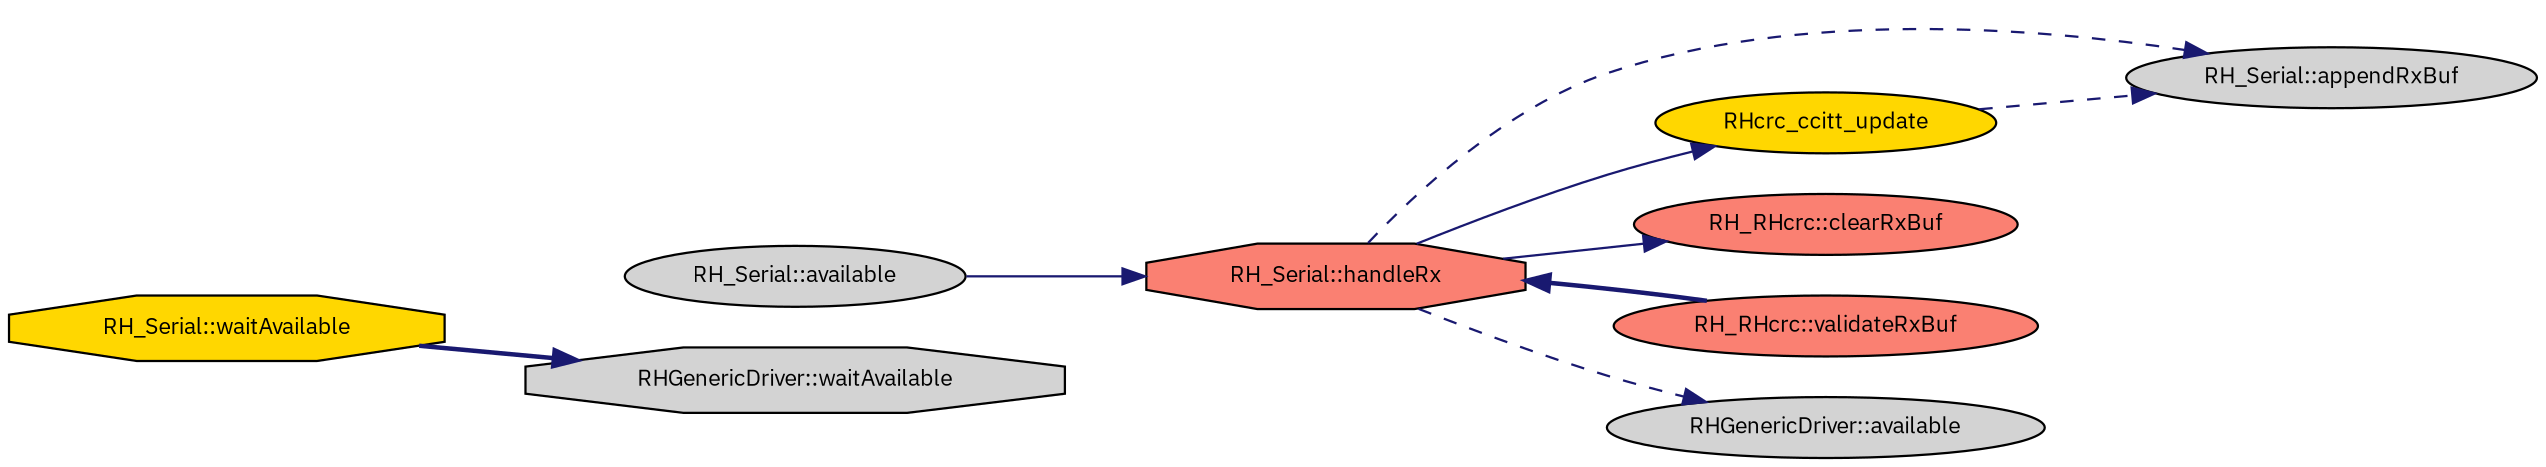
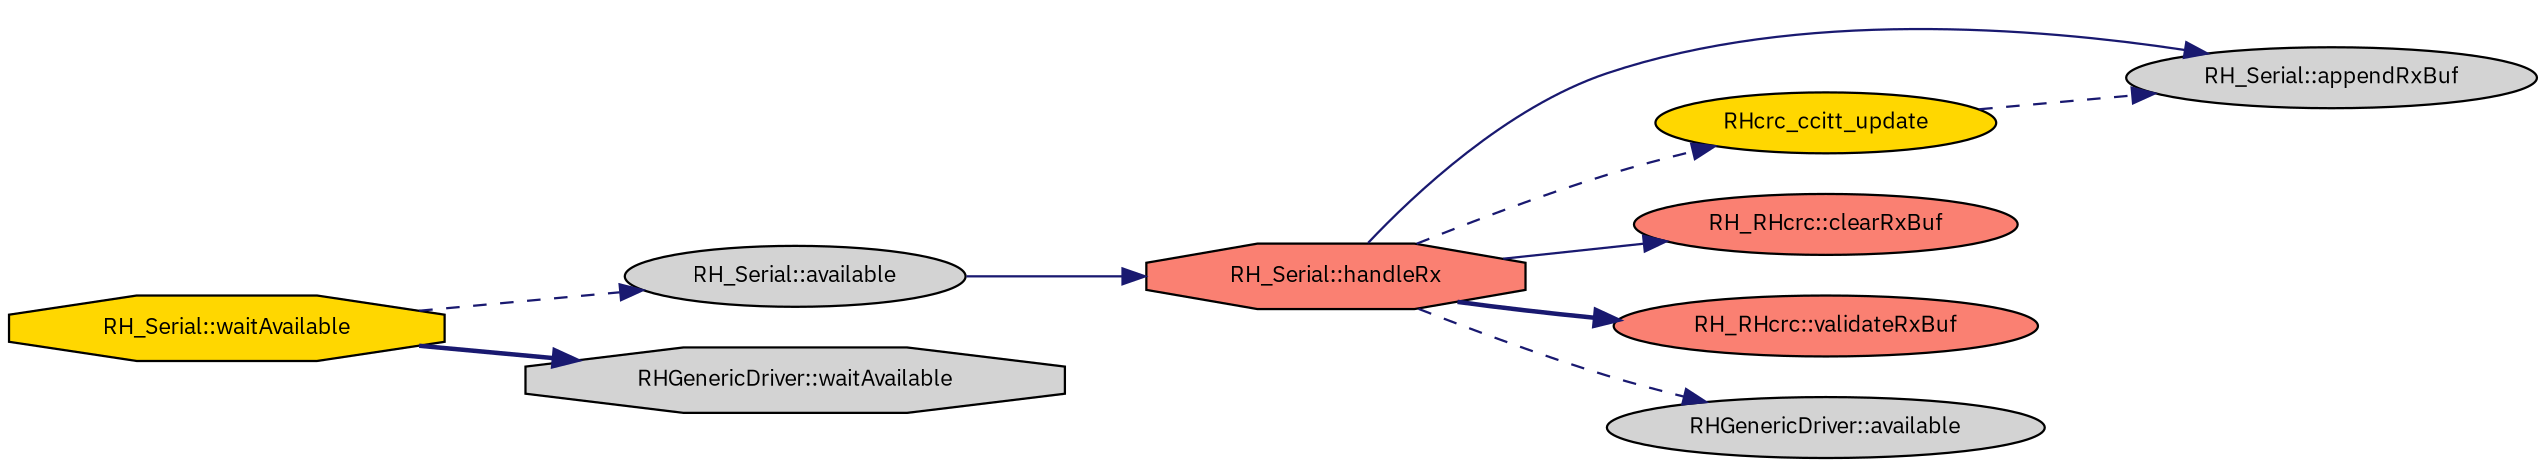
edge "RH_Serial::handleRx" -> "RH_Serial::appendRxBuf": style dashed -> solid
edge "RH_Serial::handleRx" -> "RHcrc_ccitt_update": style solid -> dashed
edge "RH_RHcrc::validateRxBuf" -> "RH_Serial::handleRx": reversed
edge "RH_Serial::waitAvailable" -> "RH_Serial::available": added
